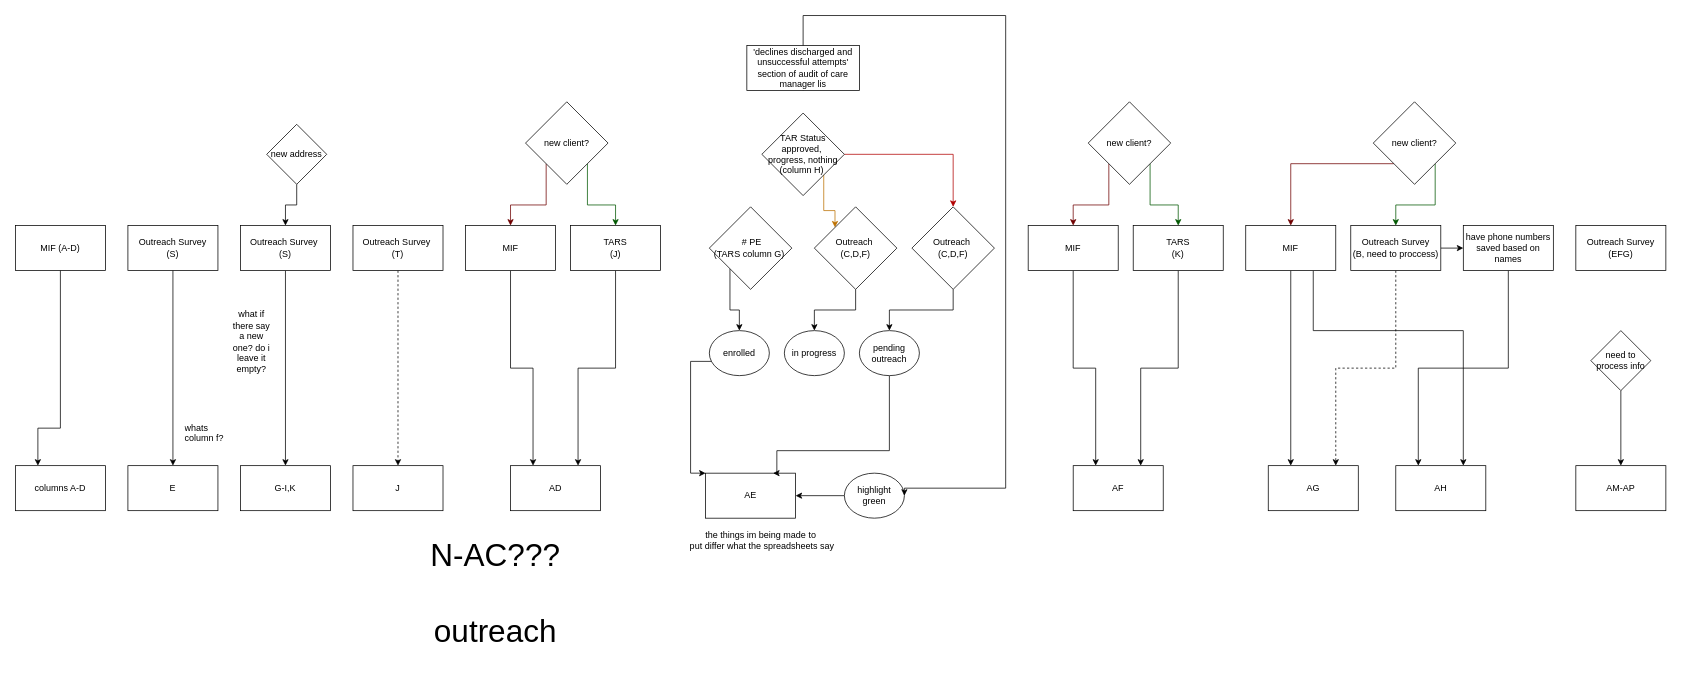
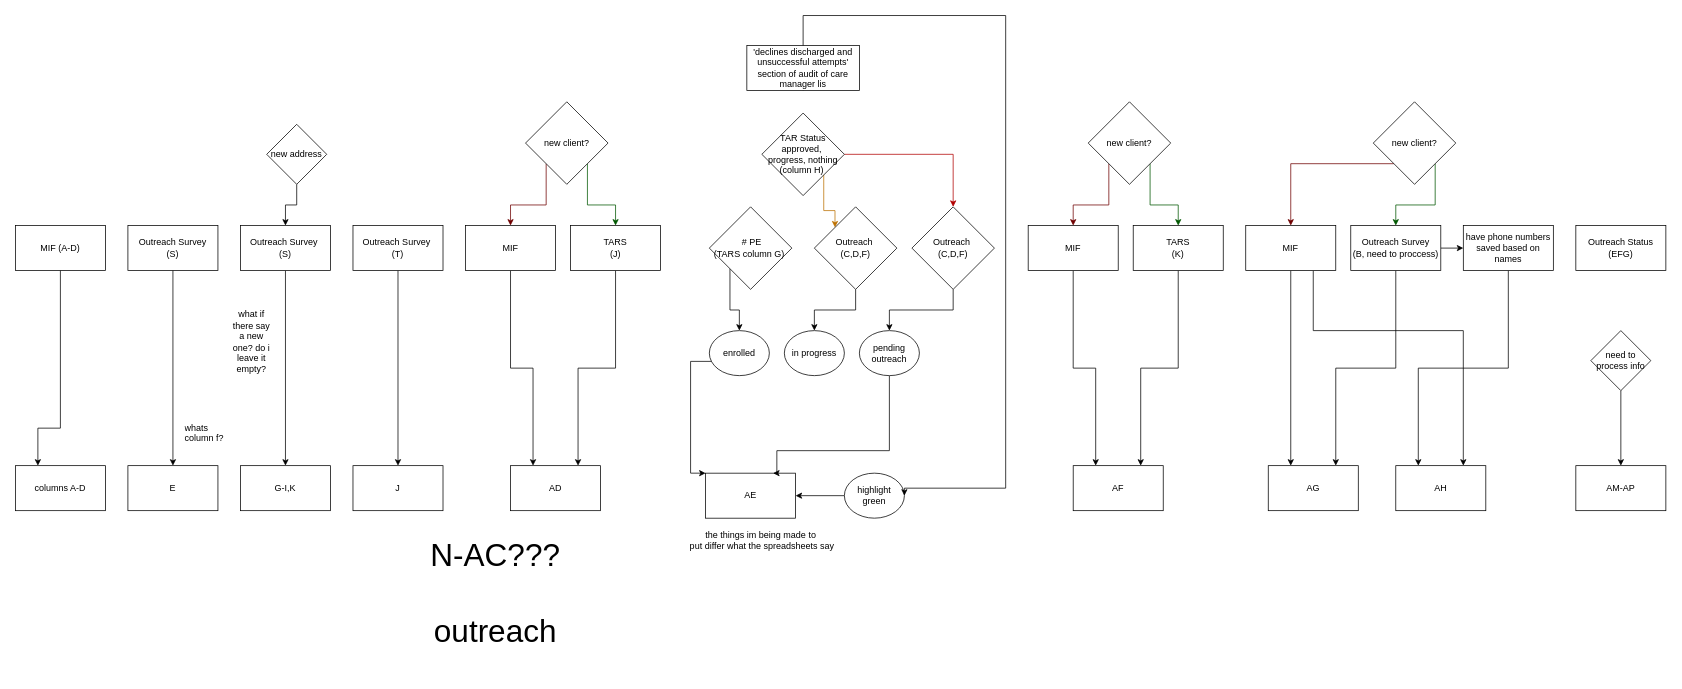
node "Outreach Survey (EFG)": label "Outreach Survey (EFG)" -> "Outreach Status (EFG)"
edge "Outreach Survey (T)" -> "J": style dashed -> solid
edge "Outreach Survey (B, need to proccess)" -> "AG": style dashed -> solid
